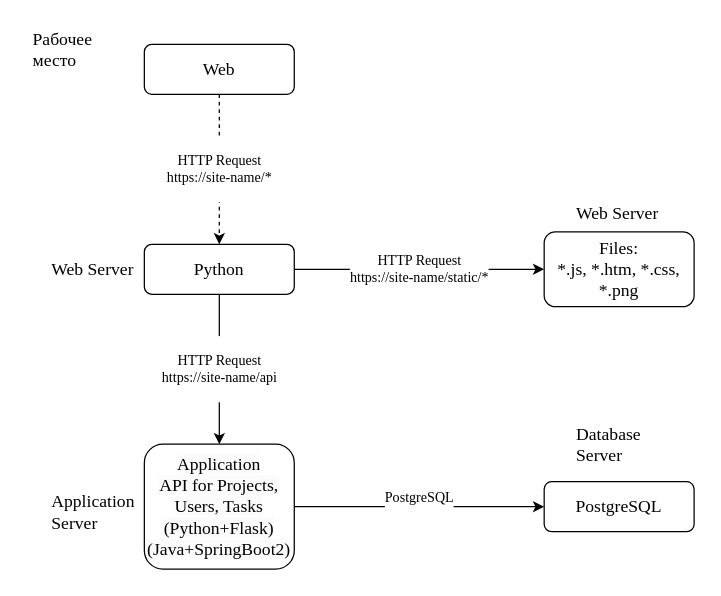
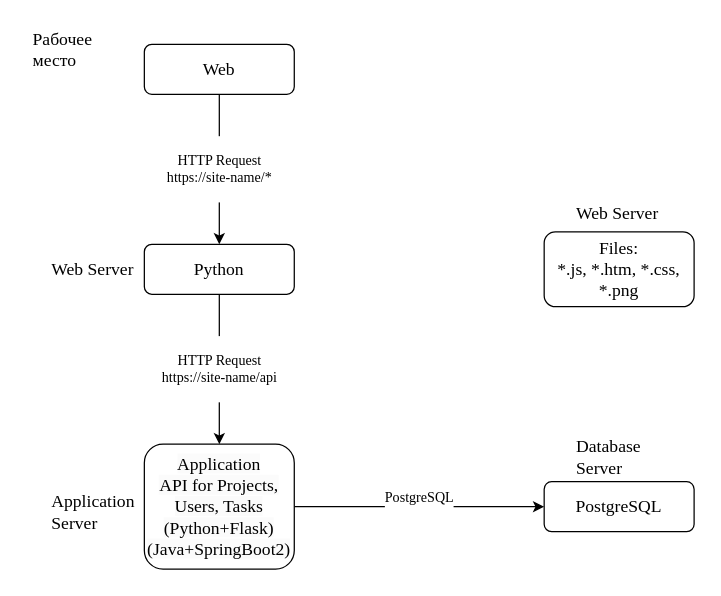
edge "Web" -> "Python": style dashed -> solid
edge "Python" -> "Files: *.js, *.htm, *.css, *.png": removed, label "HTTP Requesthttps://site-name/static/*"
node "Database Server": moved (619, 444) -> (619, 457)
